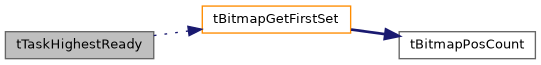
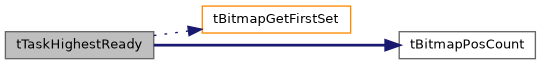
edge "tBitmapGetFirstSet" -> "tBitmapPosCount": now "tTaskHighestReady" -> "tBitmapPosCount"
